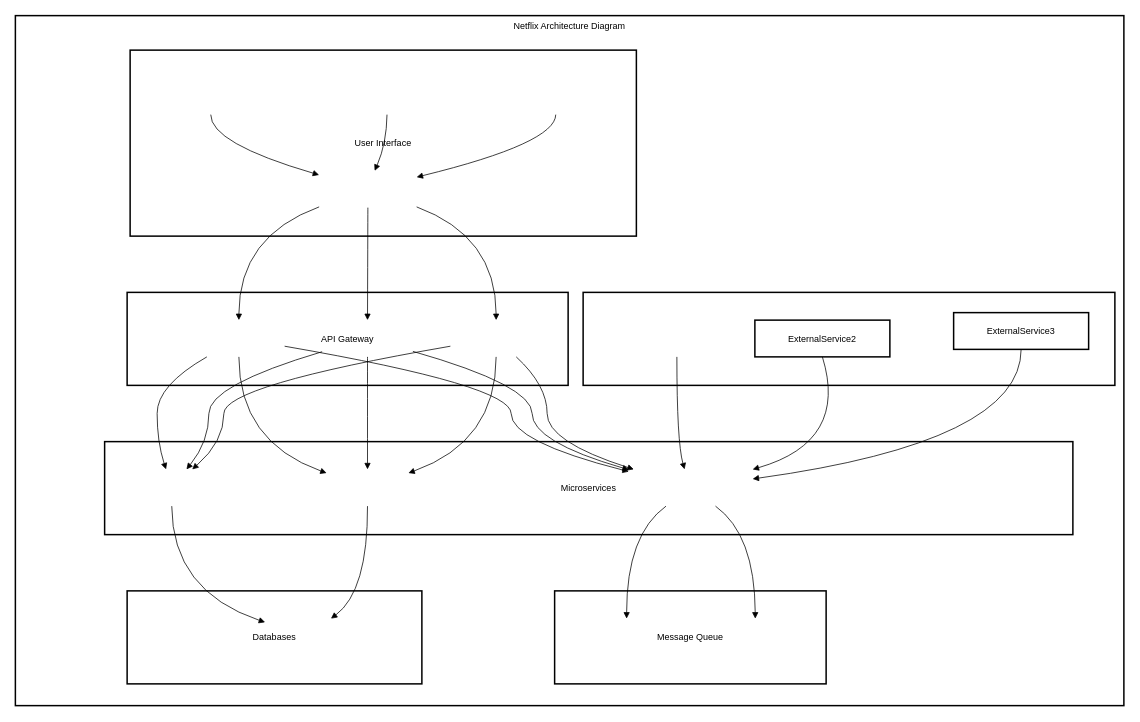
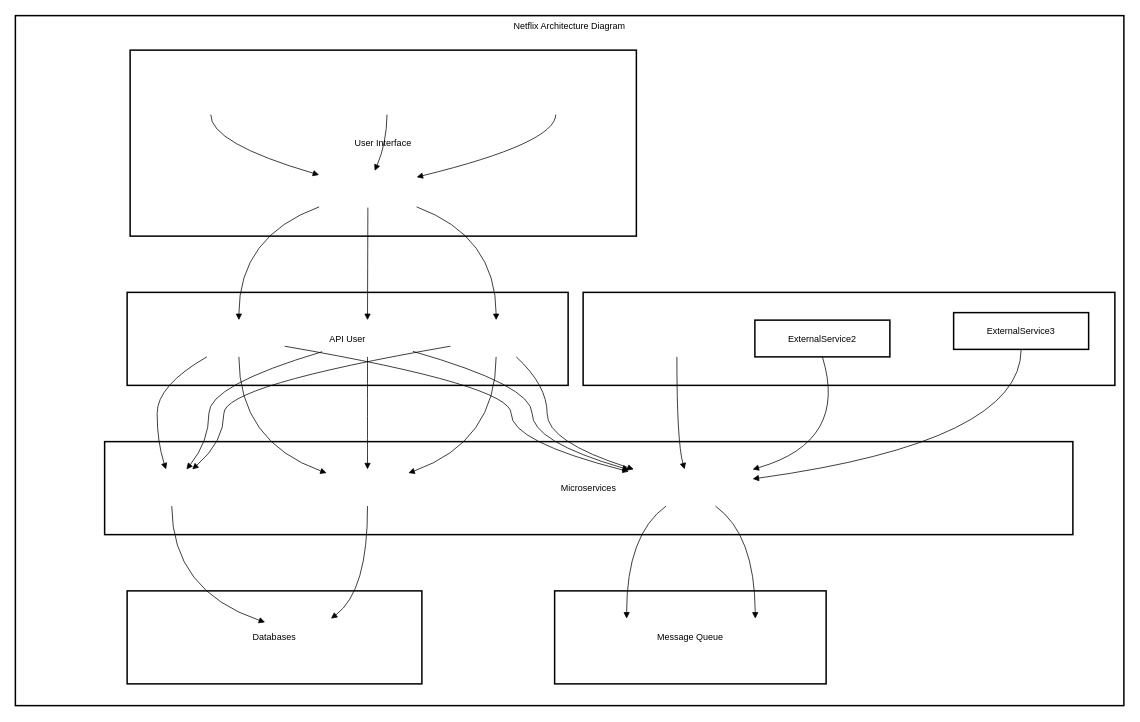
node "API Gateway": label "API Gateway" -> "API User"
